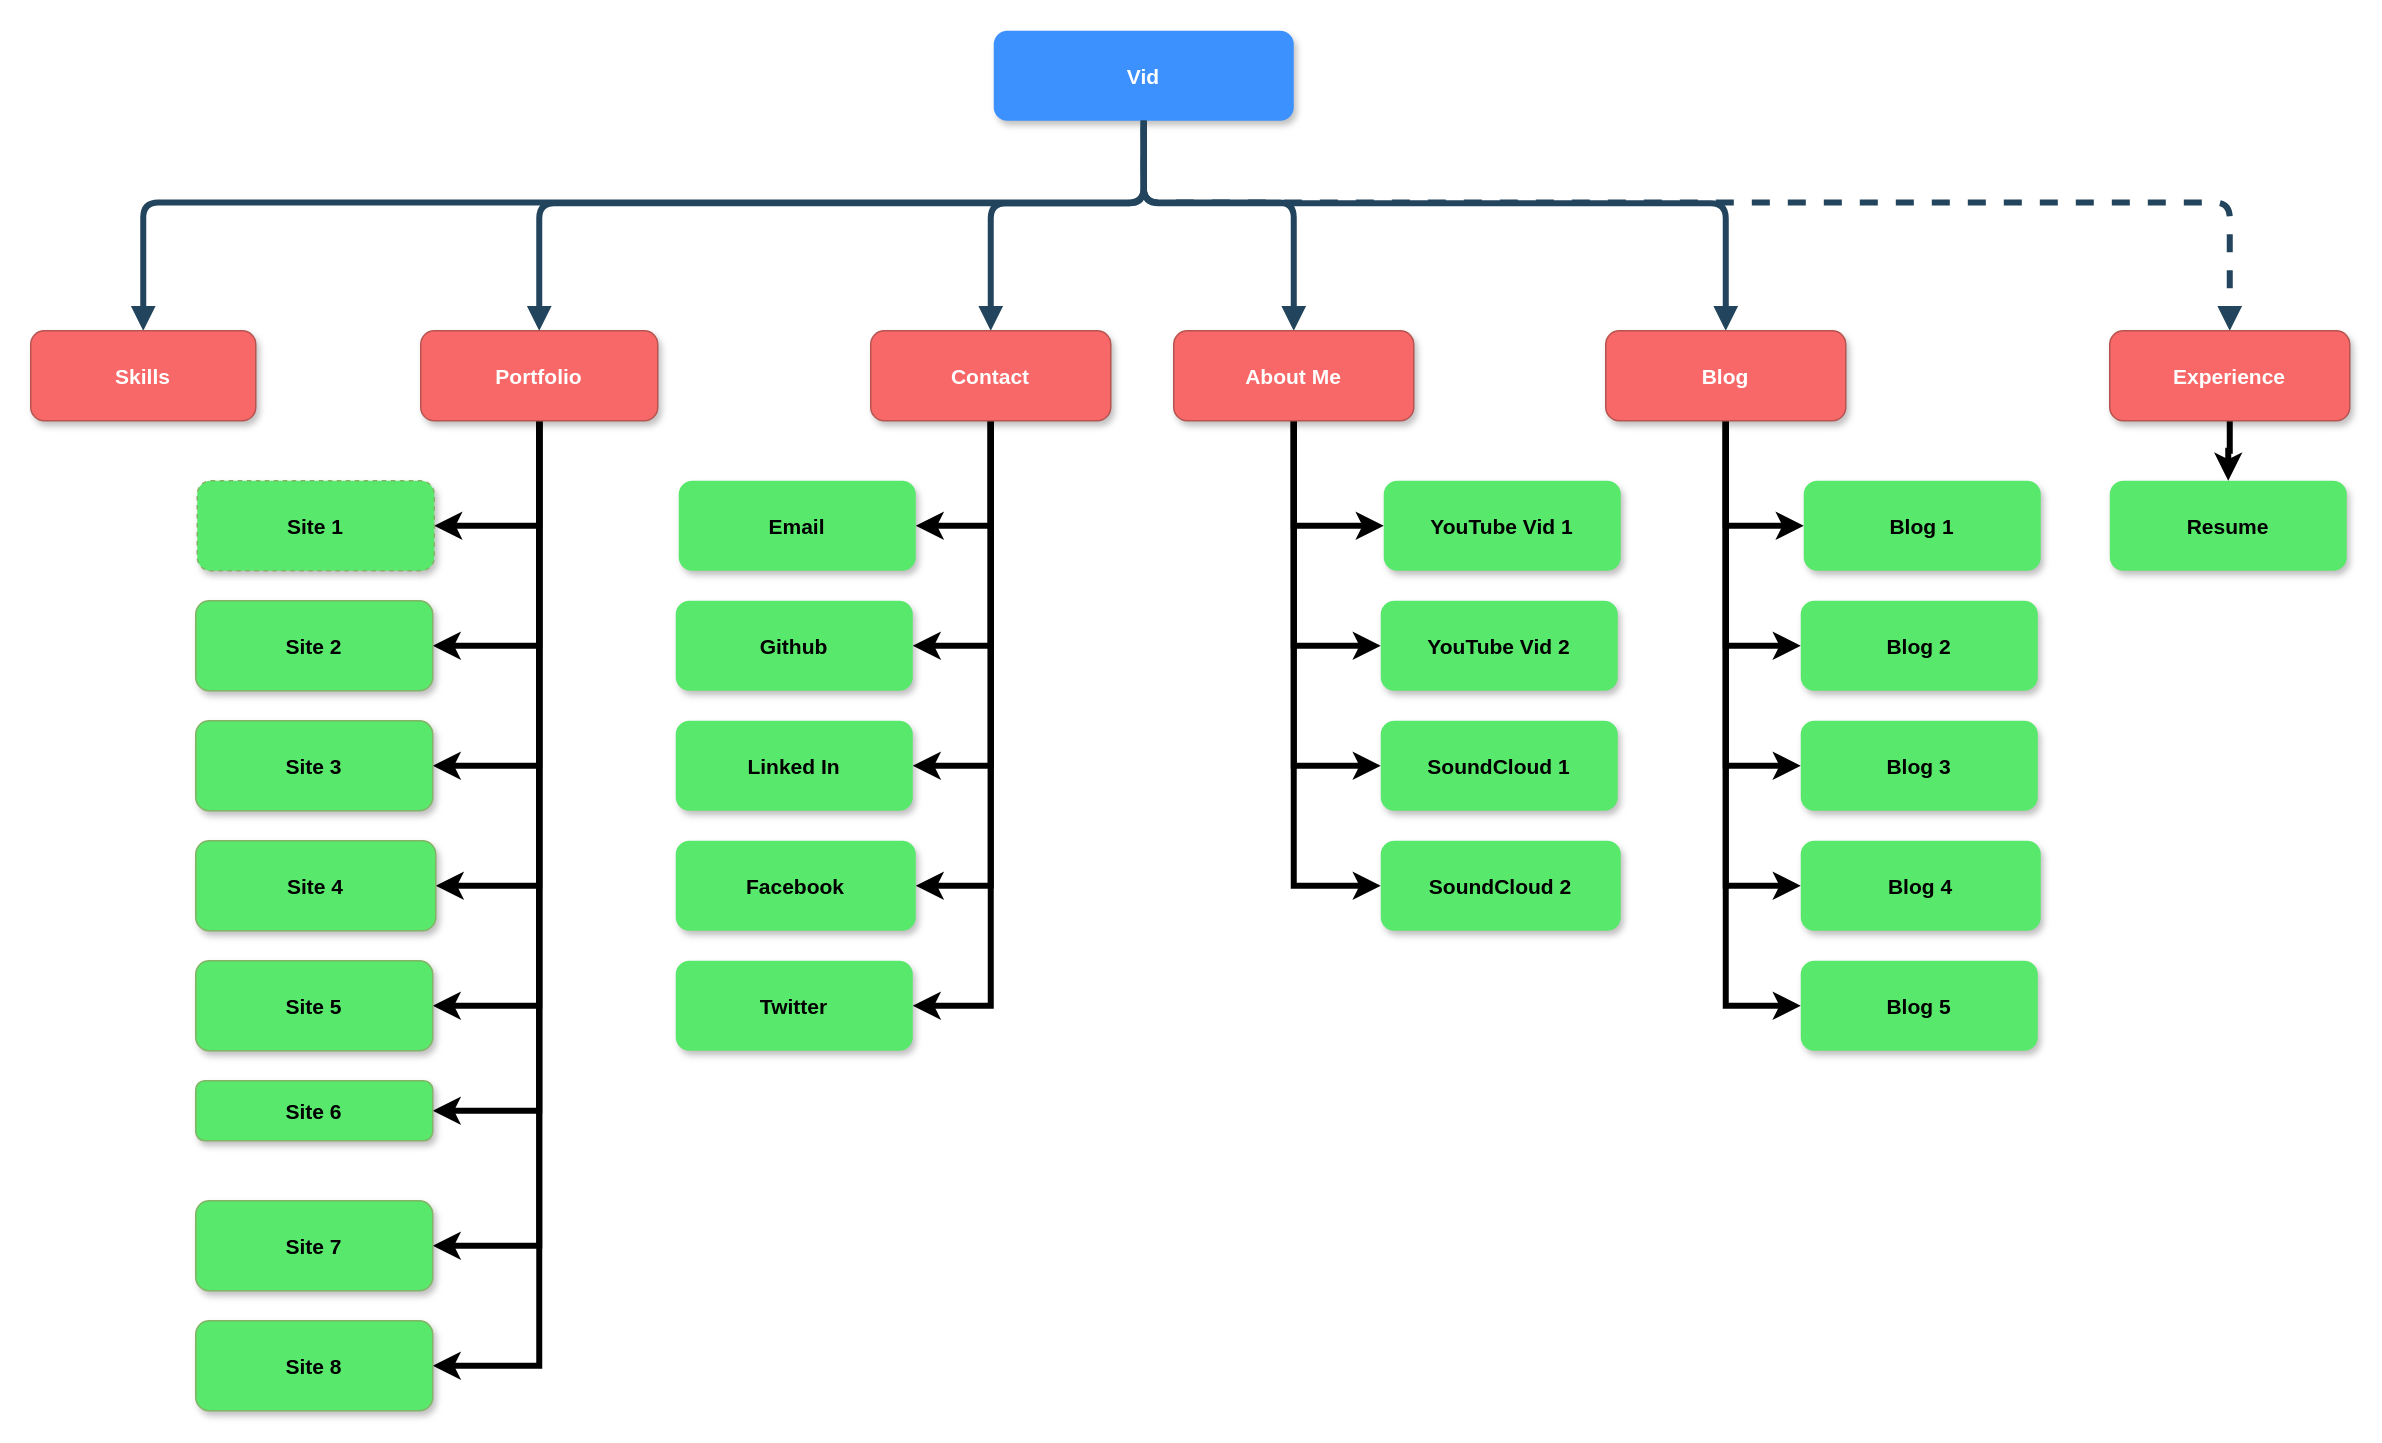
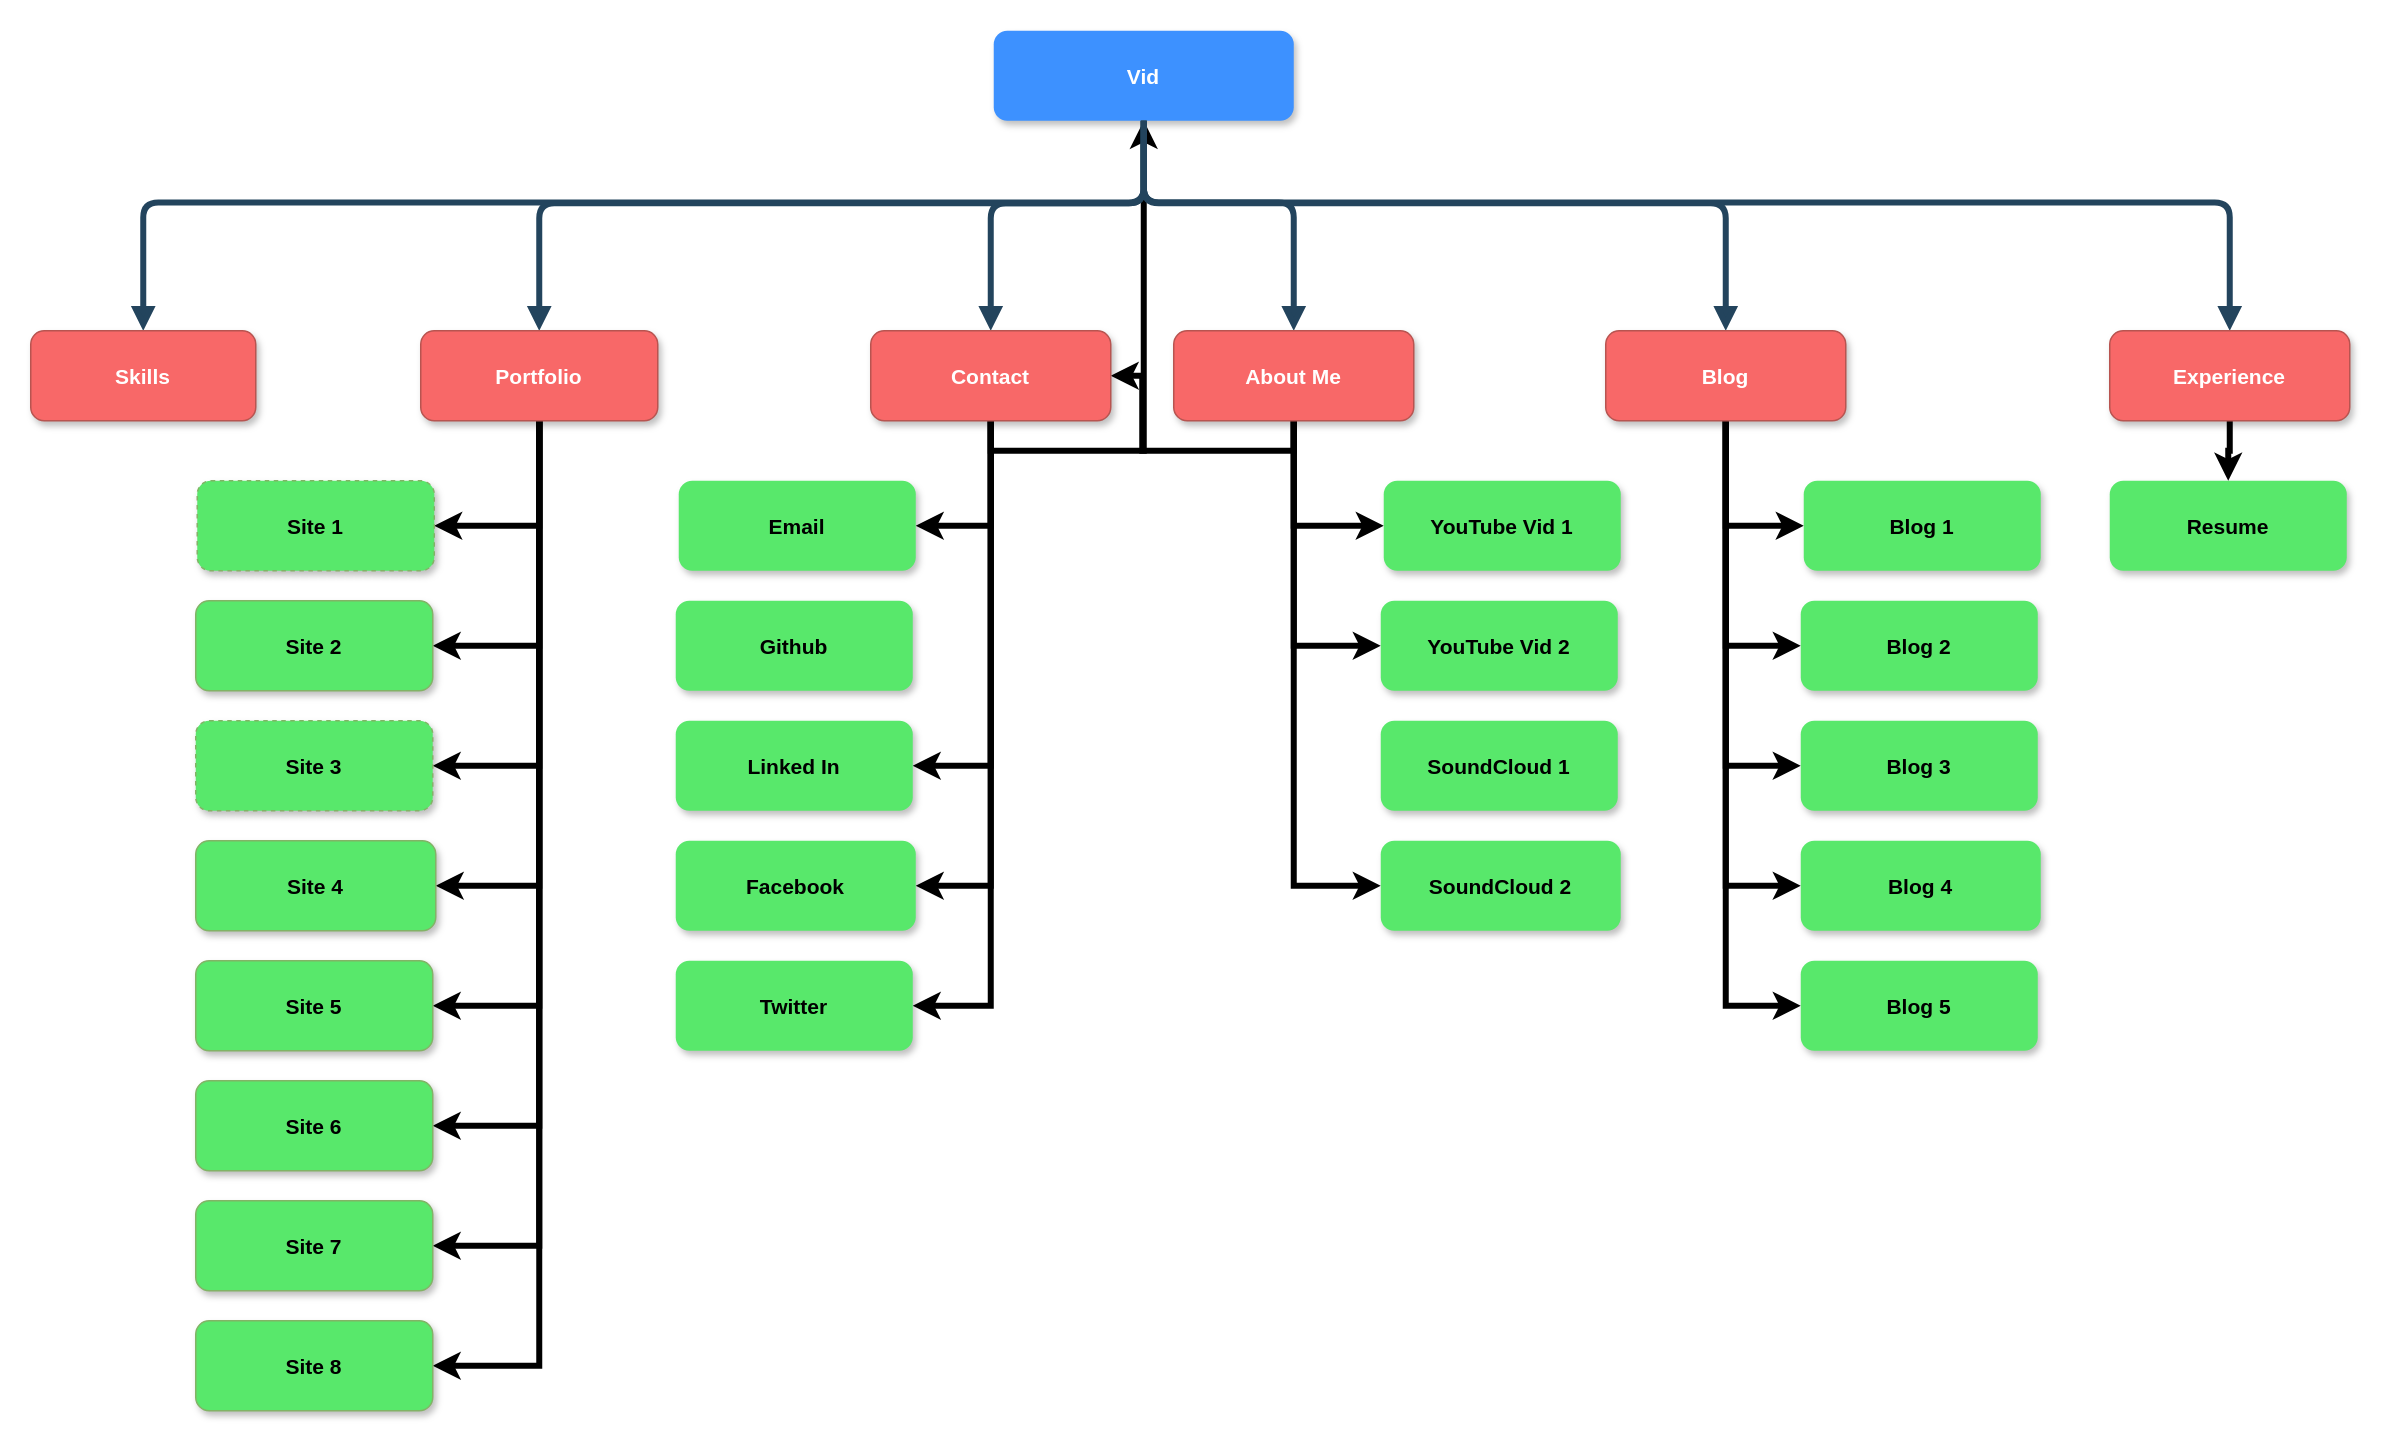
edge "Vid" -> "Experience": style dashed -> solid
edge "Contact" -> "Github": now "Contact" -> "Vid"
node "Site 3": style solid -> dashed
edge "About Me" -> "SoundCloud 1": now "About Me" -> "Contact"
node "Site 6": size 237x60 -> 237x90
